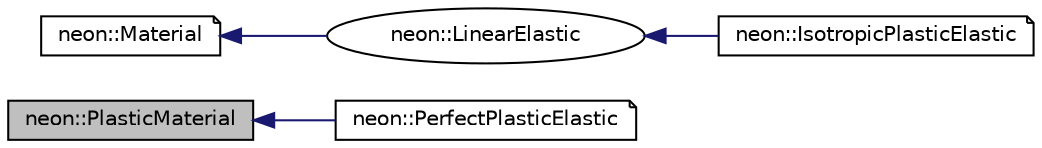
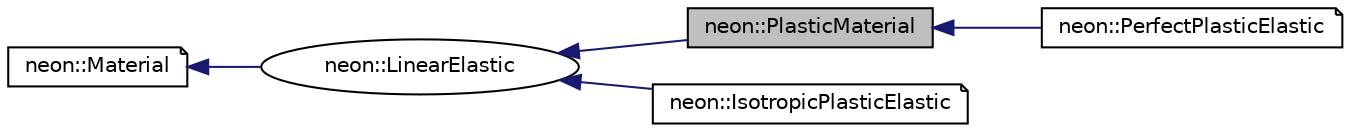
edge "neon::PlasticMaterial" -> "neon::LinearElastic": added
